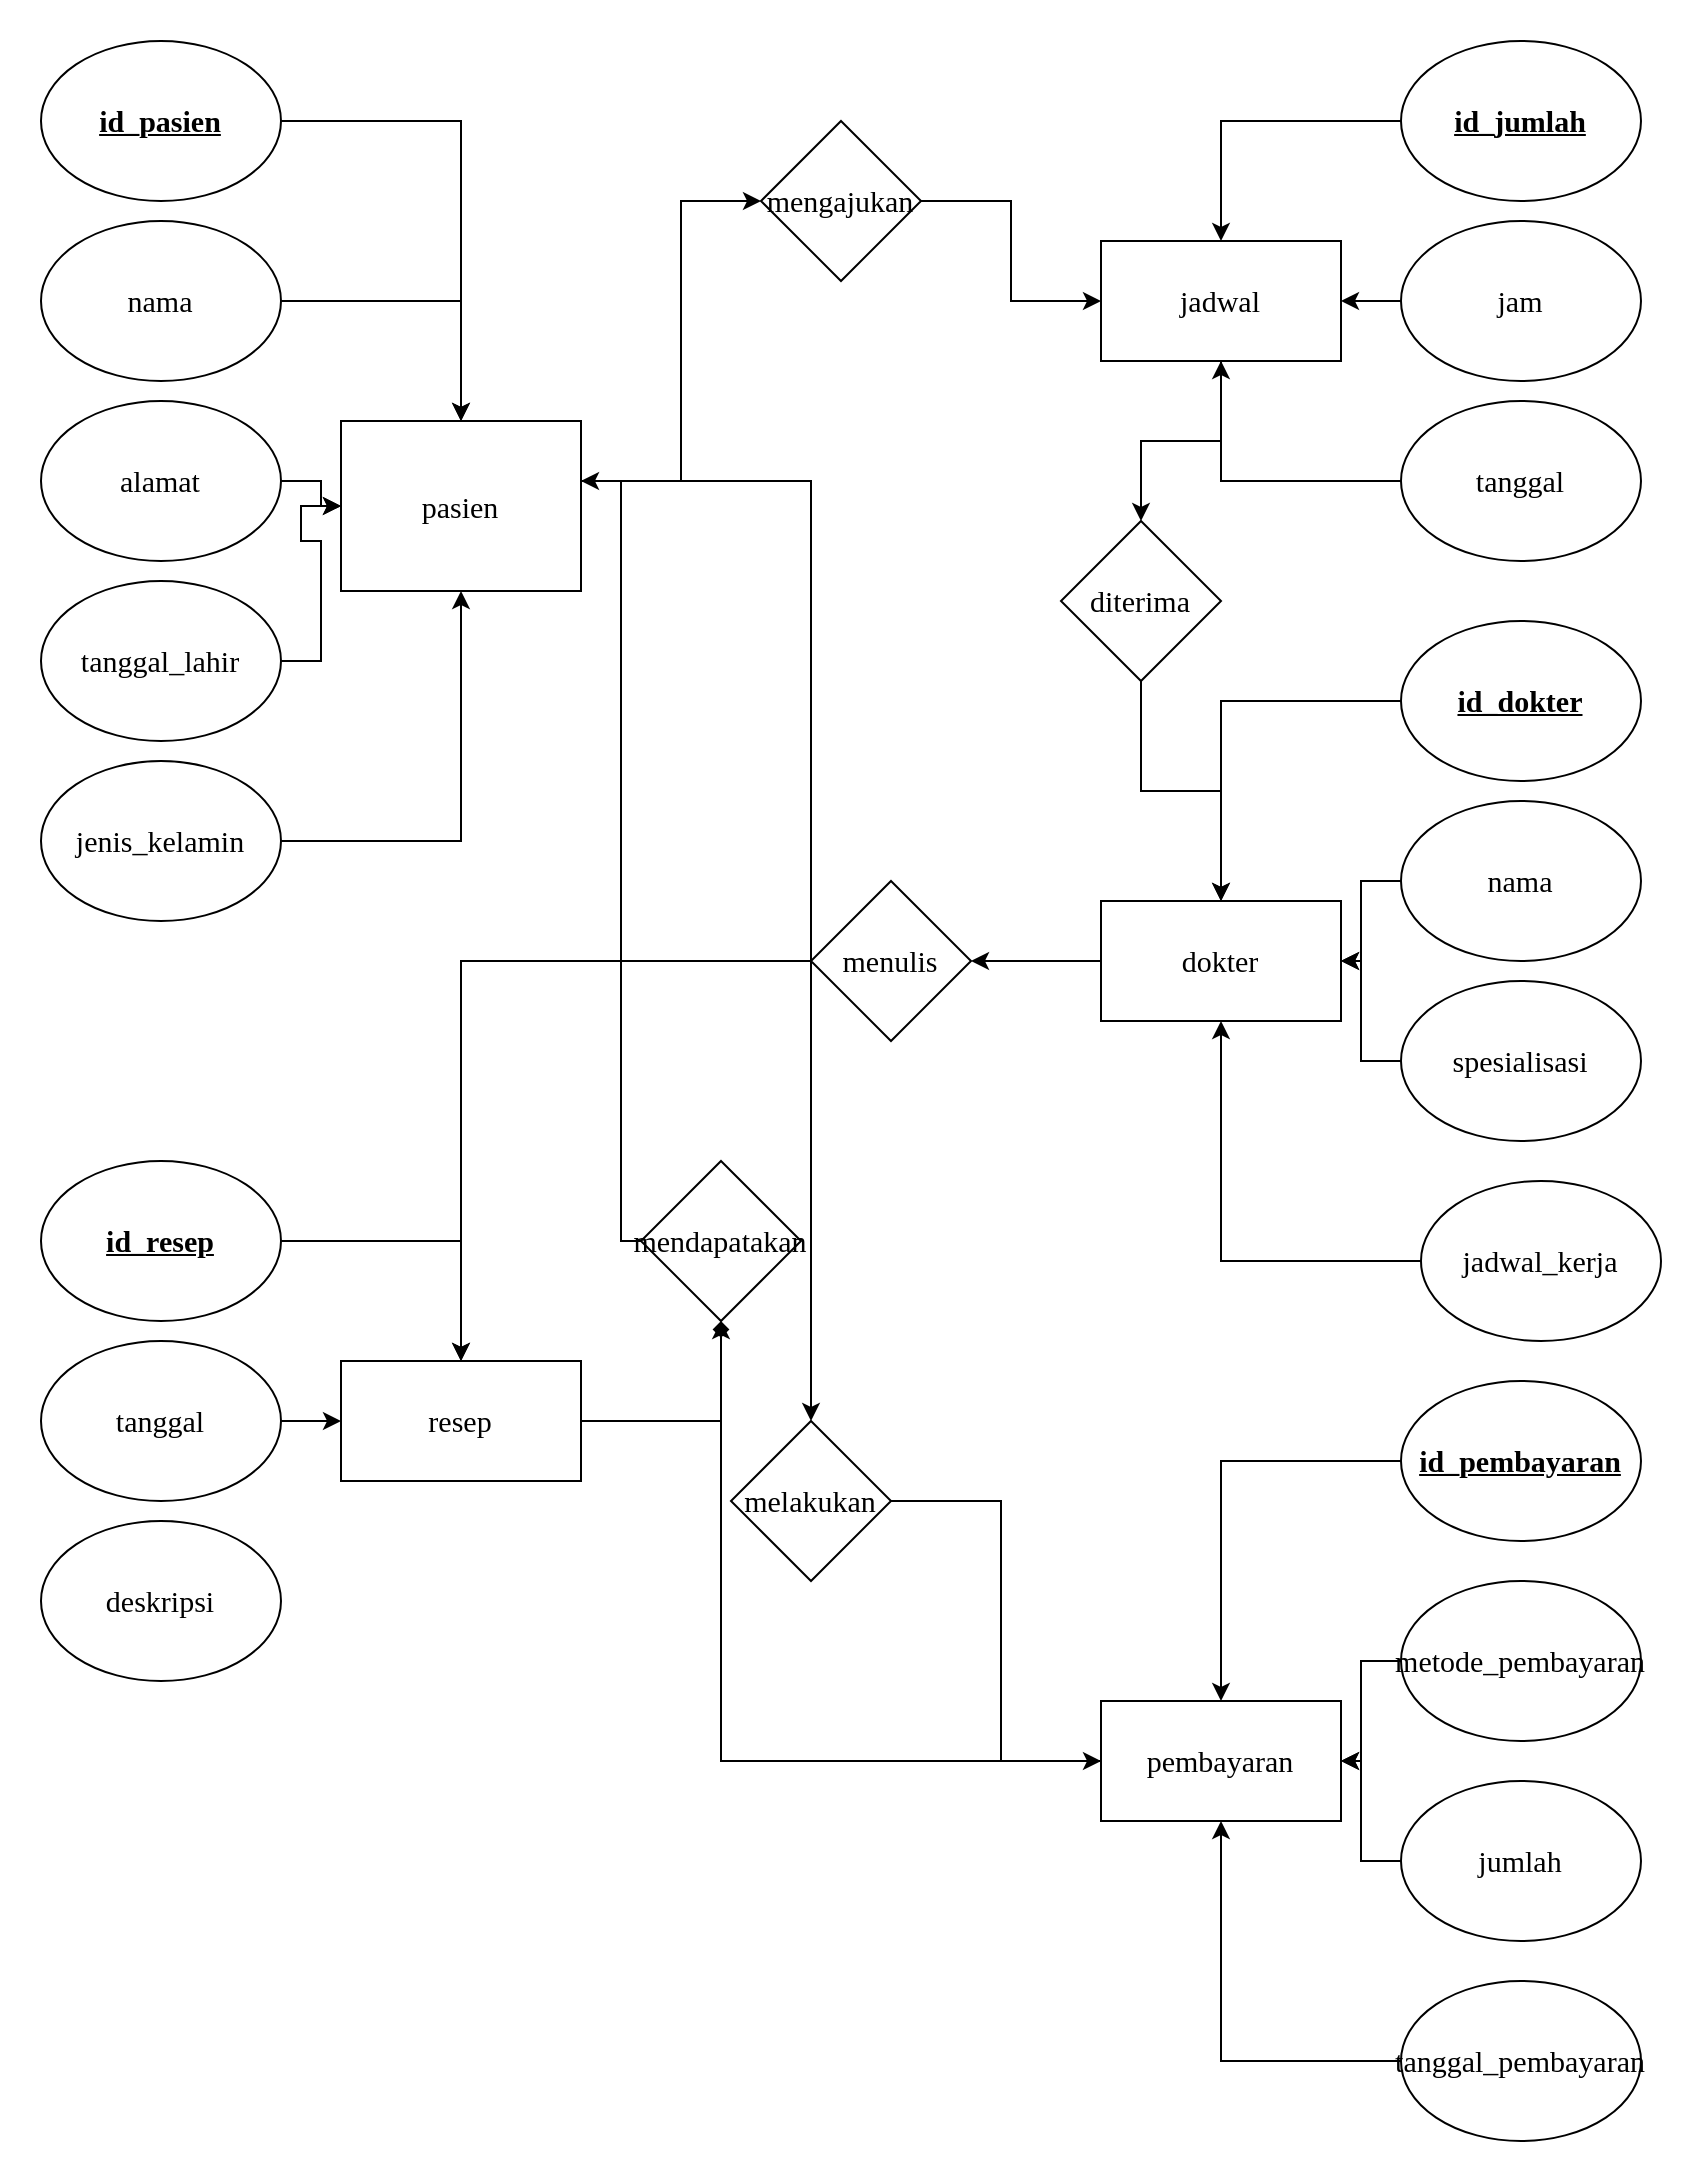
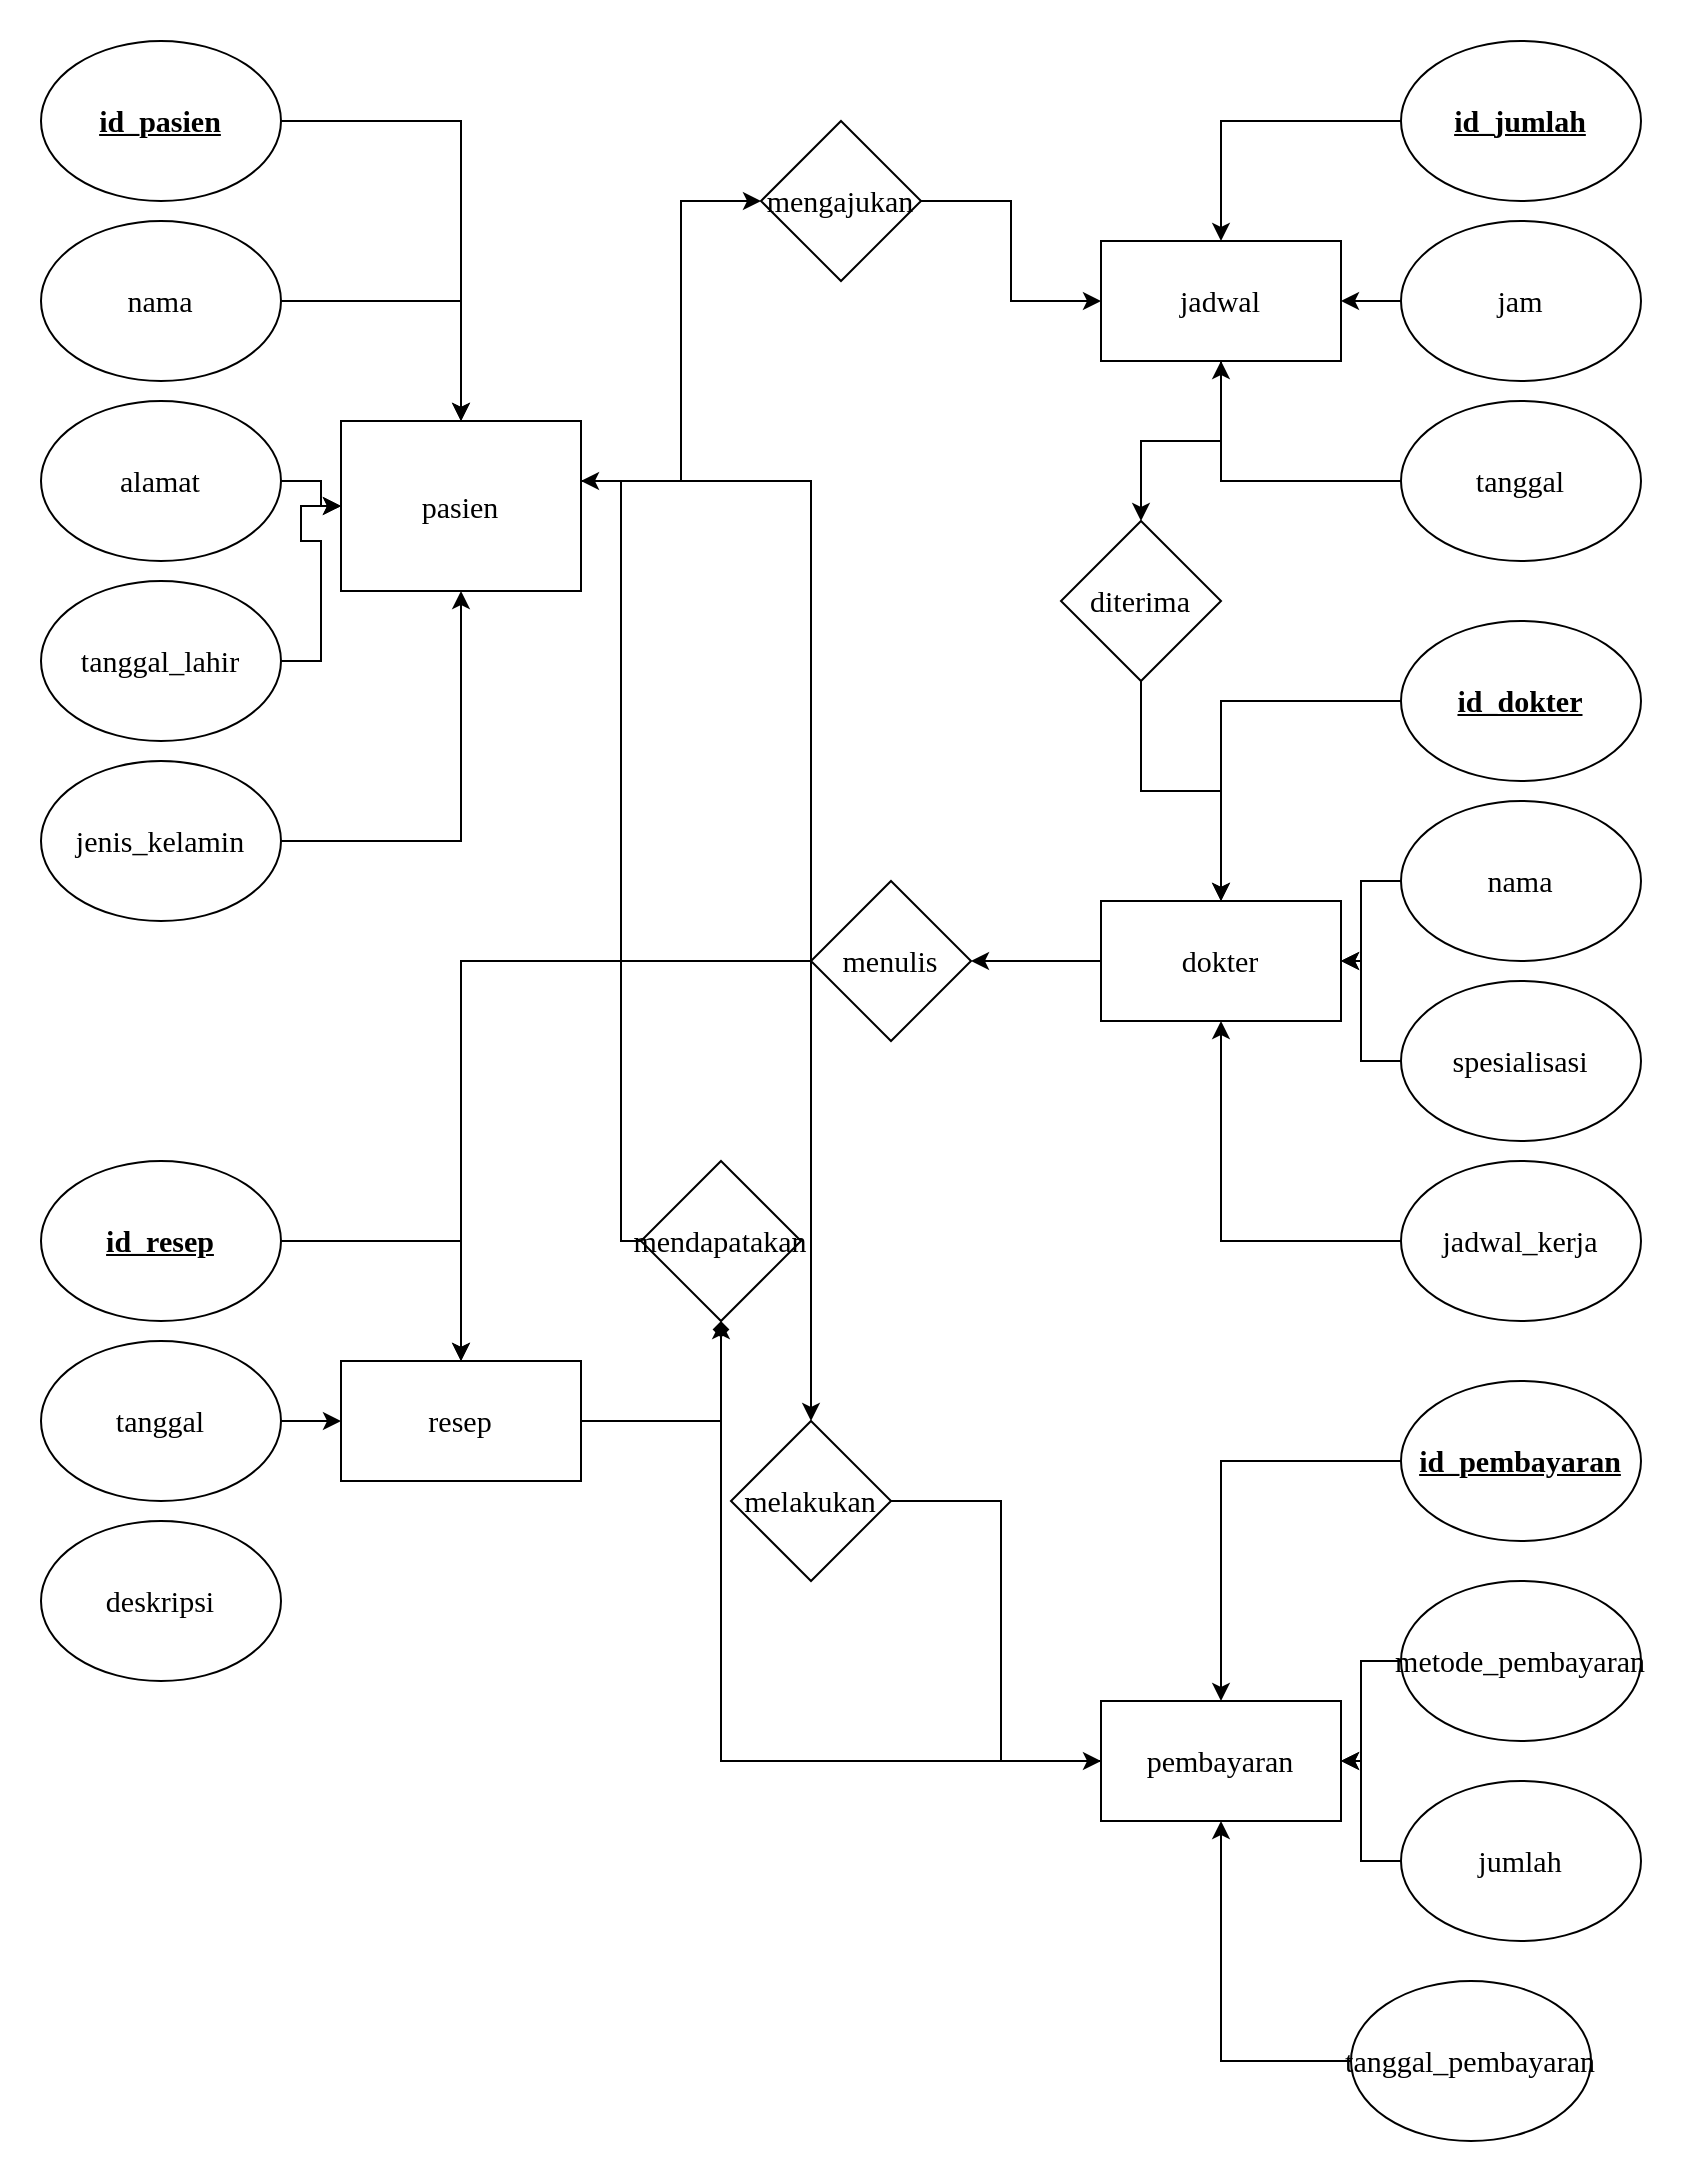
node "jadwal_kerja": moved (1541, 1261) -> (1521, 1241)
node "tanggal_pembayaran": moved (1521, 2061) -> (1471, 2061)
